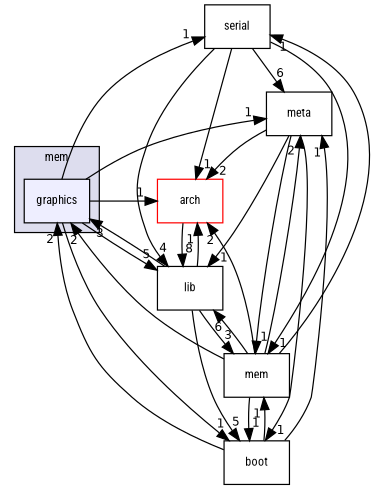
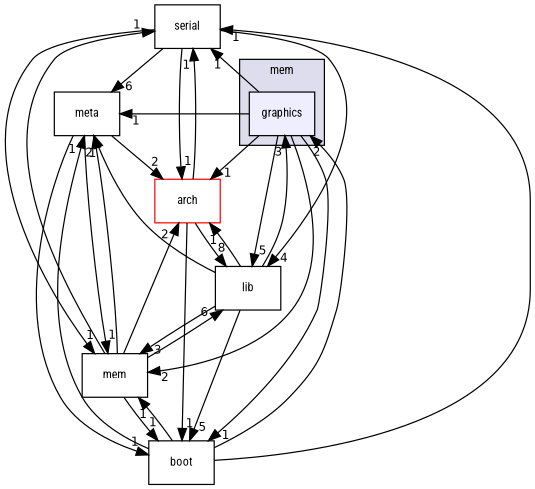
edge "arch" -> "serial": added
edge "meta" -> "lib": reversed
edge "boot" -> "serial": added
edge "mem" -> "graphics": reversed
edge "arch" -> "boot": added
